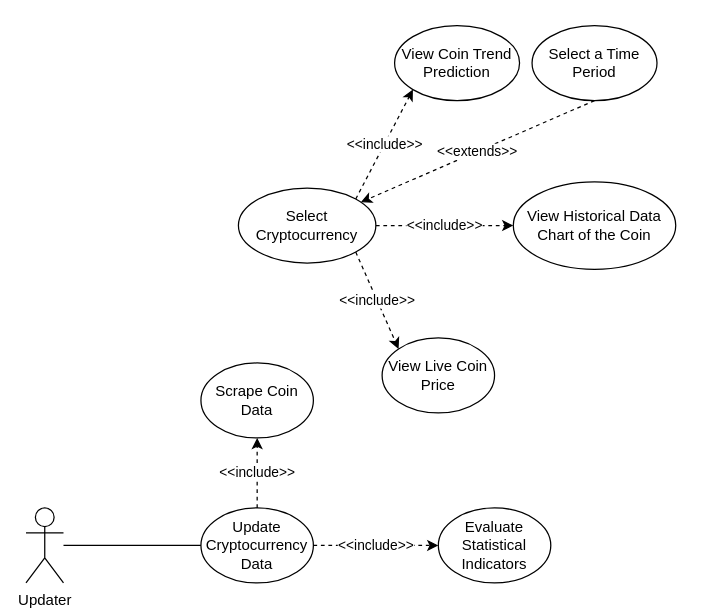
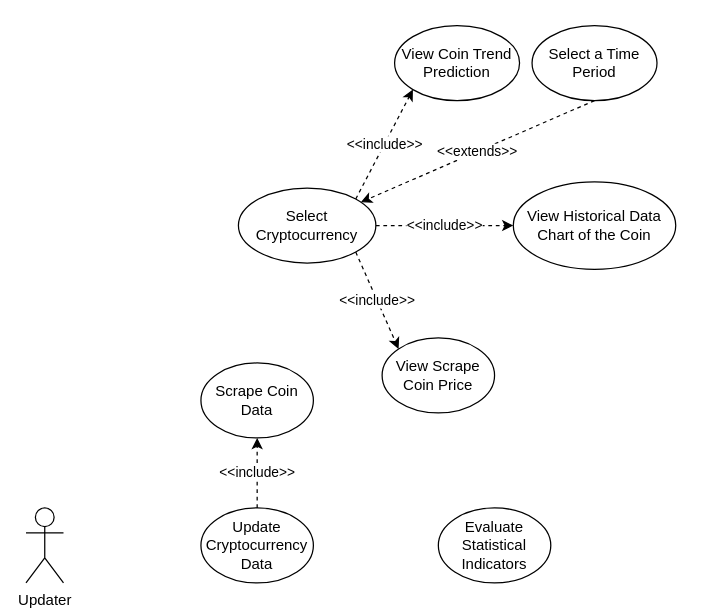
node "View Live Coin Price": label "View Live Coin Price" -> "View Scrape Coin Price"
edge "Updater" -- "Update Cryptocurrency Data": removed
edge "Update Cryptocurrency Data" -> "Evaluate Statistical Indicators": removed, label "<<include>>"
